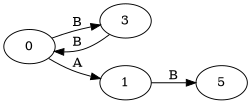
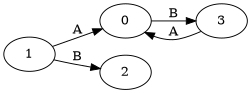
edge "3" -> "0": label "B" -> "A"
edge "0" -> "1": reversed
node "5": label "5" -> "2"
